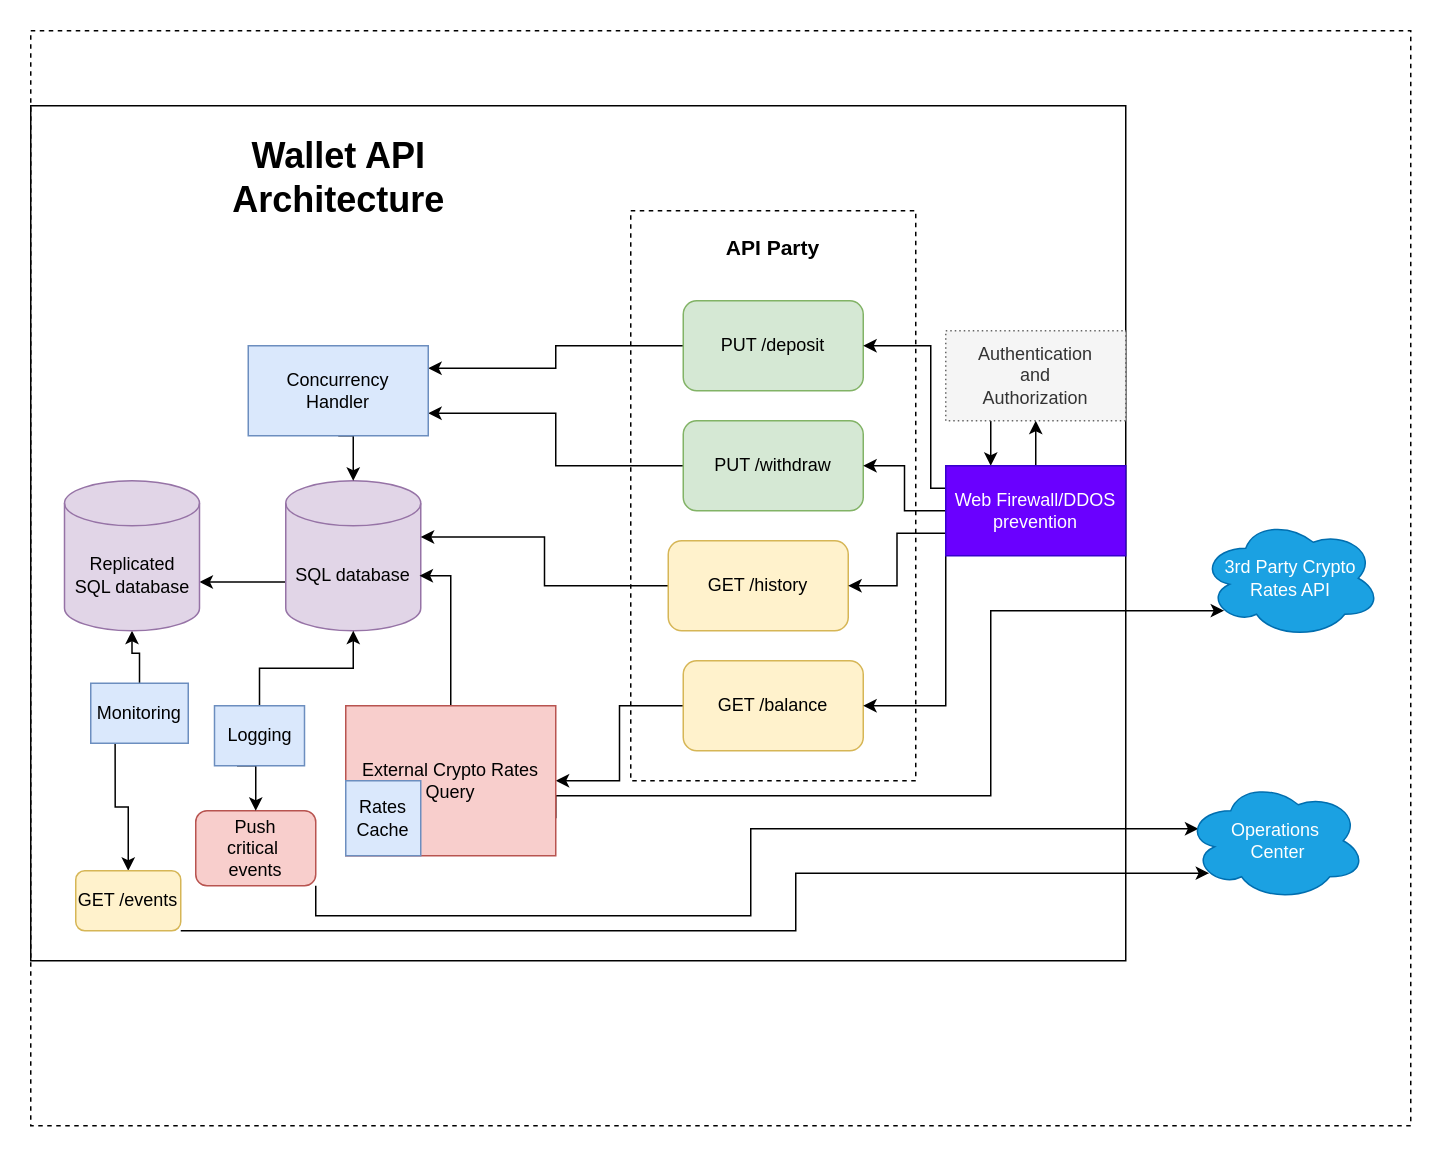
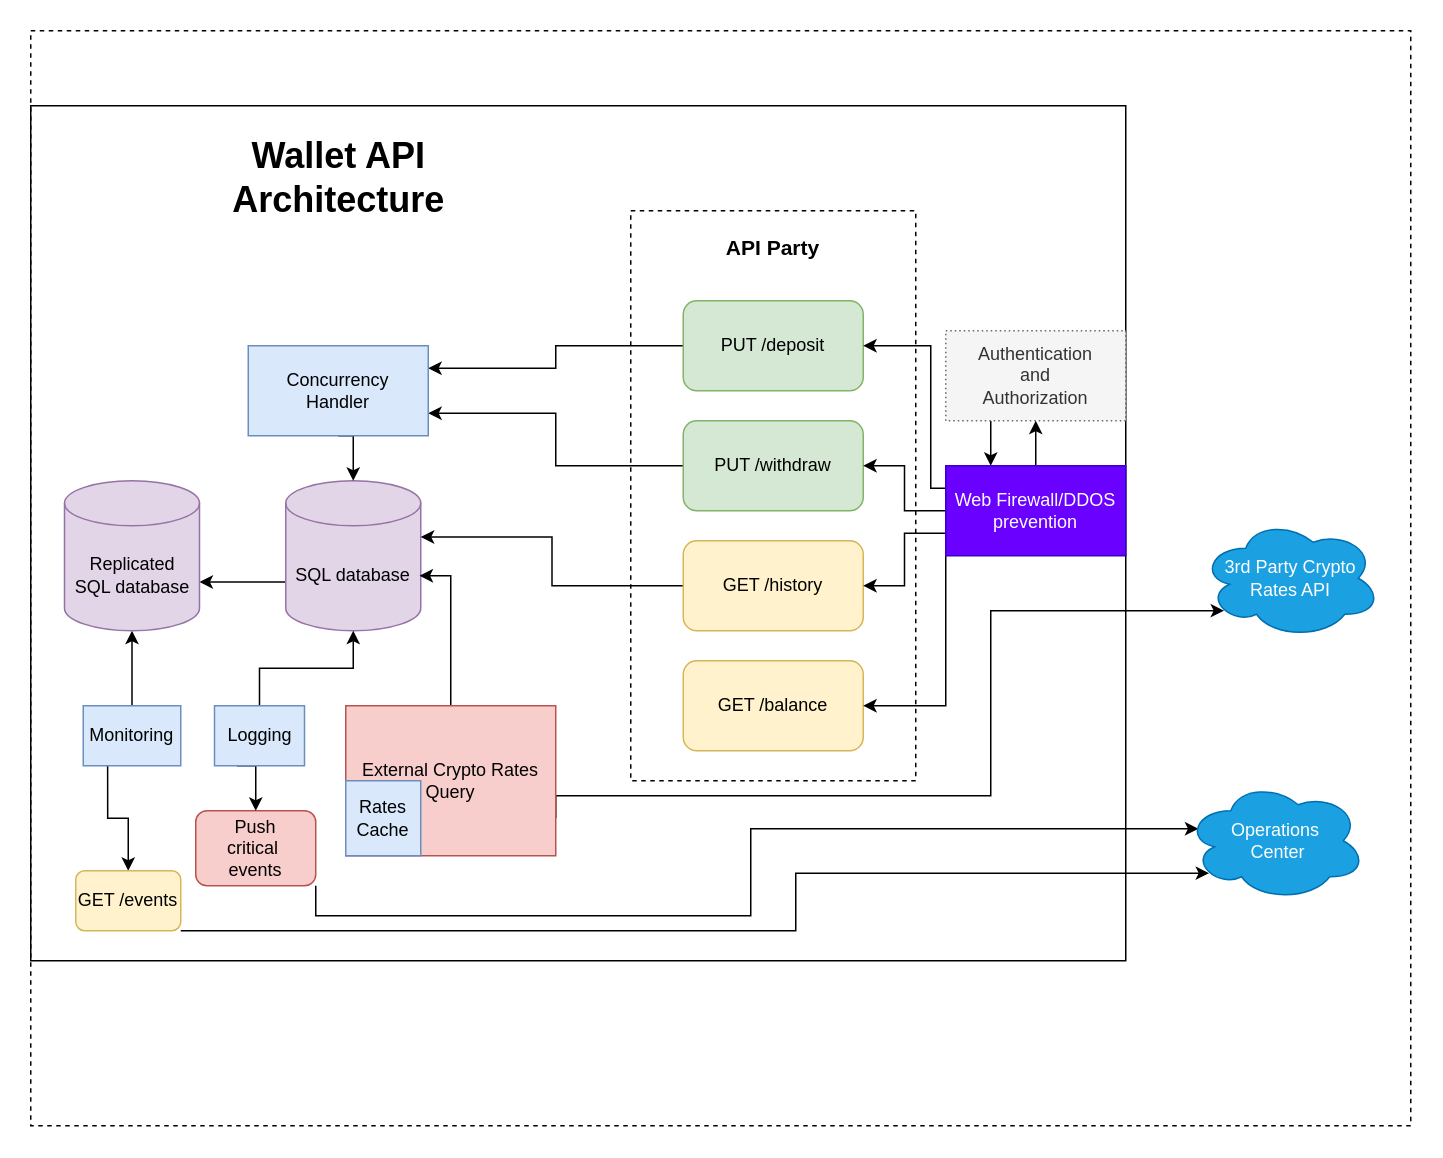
node "GET /history": moved (758, 586) -> (773, 586)
node "Monitoring": moved (140, 713) -> (132, 736)
edge "GET /balance" -> "External Crypto Rates Query": removed
